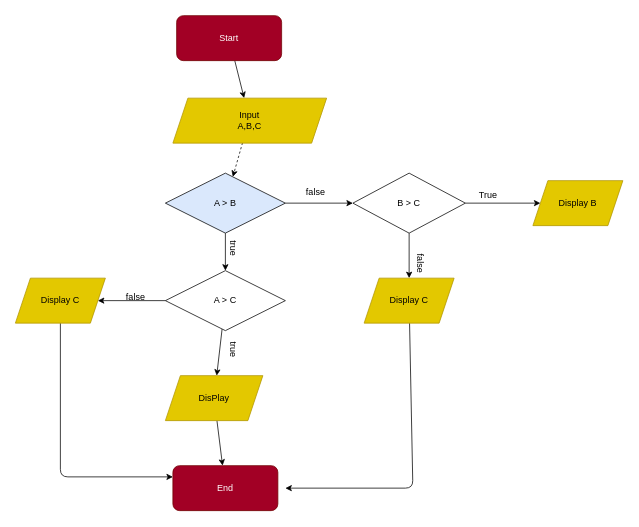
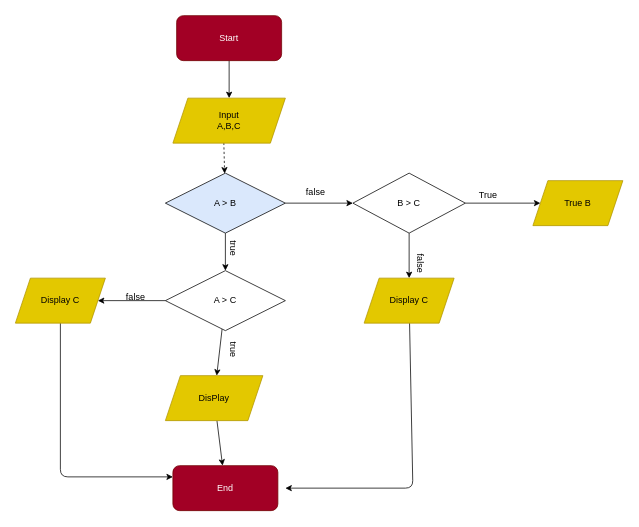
node "Input A,B,C": size 154x45 -> 113x45
node "Display B": label "Display B" -> "True B"
